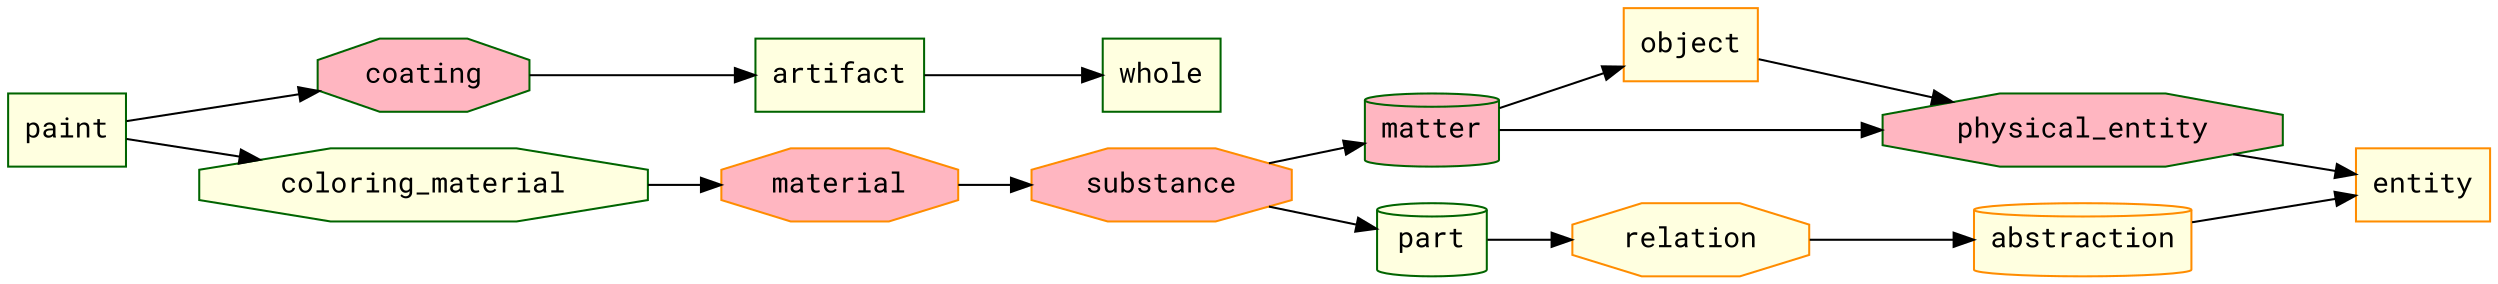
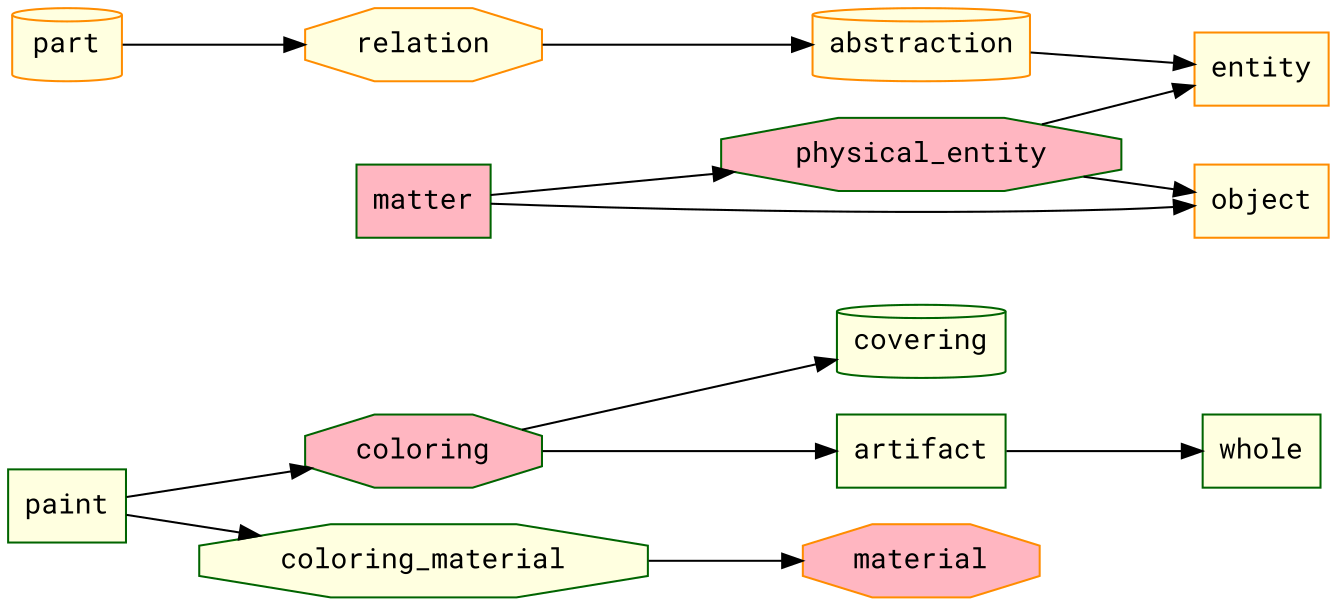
node "coating": label "coating" -> "coloring"
edge "object" -> "physical_entity": reversed
node "matter": shape cylinder -> box
node "substance": removed
node "part": color darkgreen -> darkorange
node "covering": added
